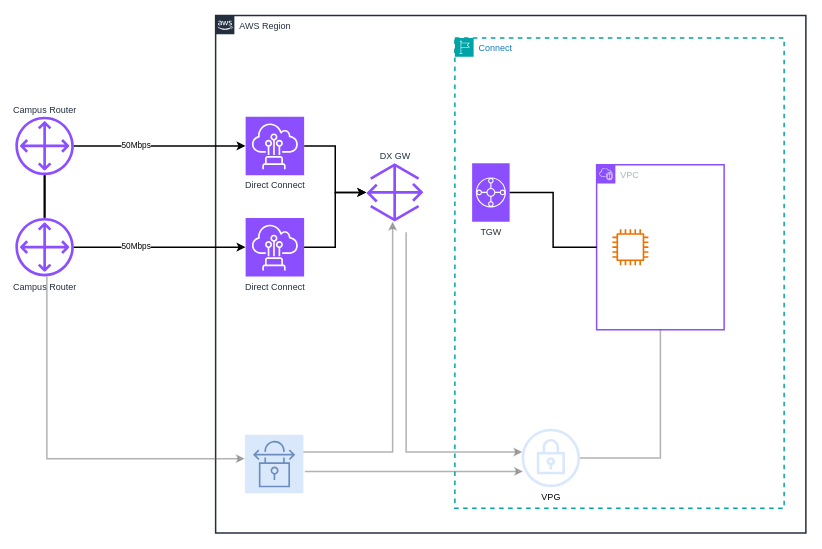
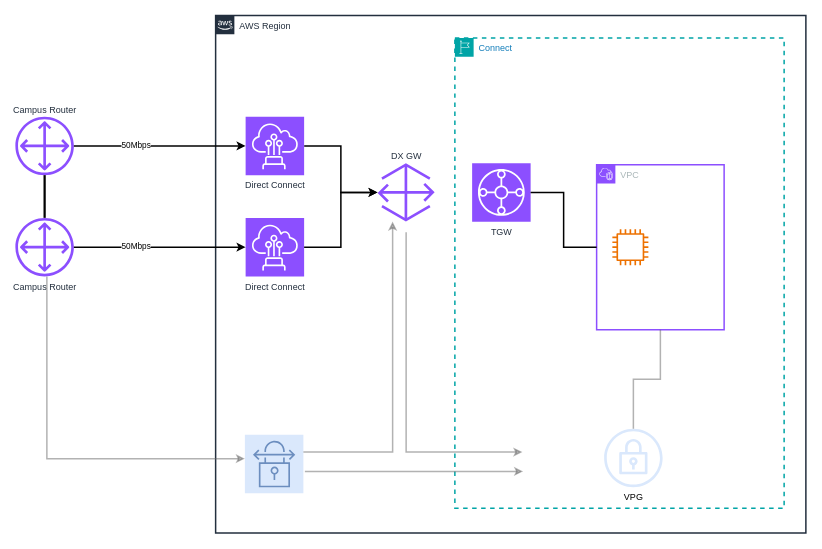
node "DX GW": moved (395, 192) -> (406, 192)
node "TGW": size 38x59 -> 59x59
node "VPG": moved (551, 458) -> (633, 458)
